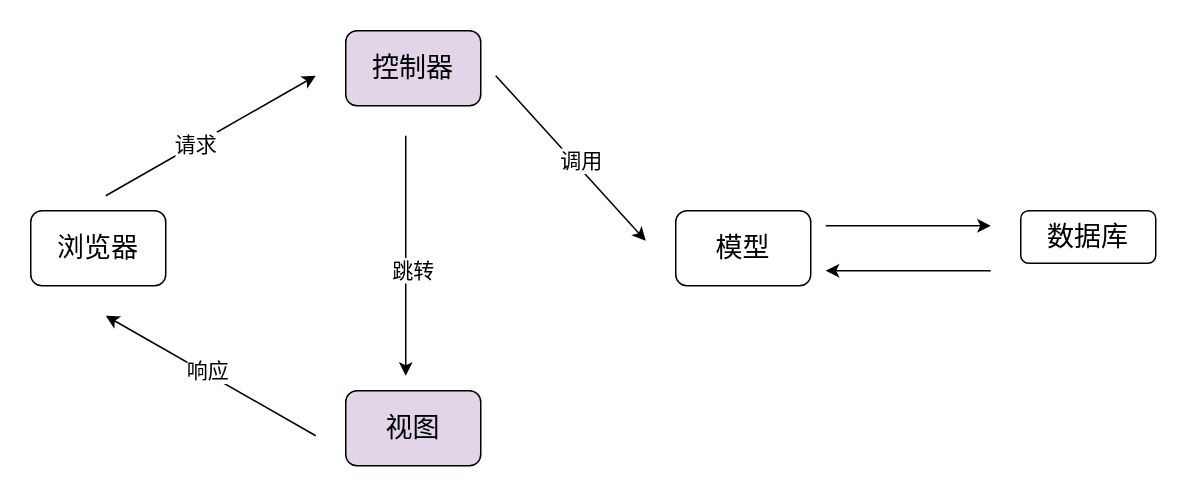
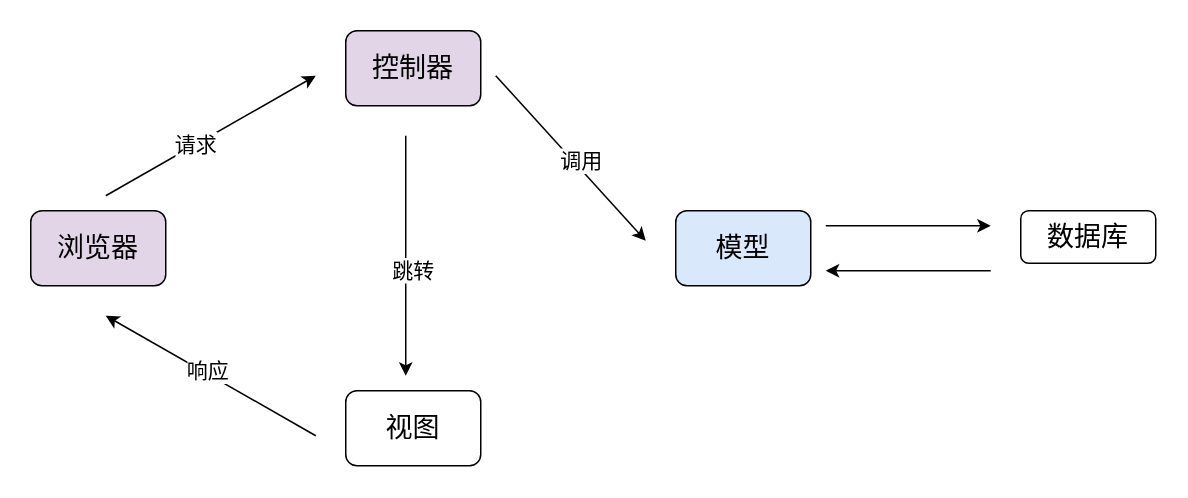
node "浏览器": fillcolor #ffffff -> #e1d5e7
node "模型": fillcolor #ffffff -> #dae8fc
node "视图": fillcolor #e1d5e7 -> #ffffff
